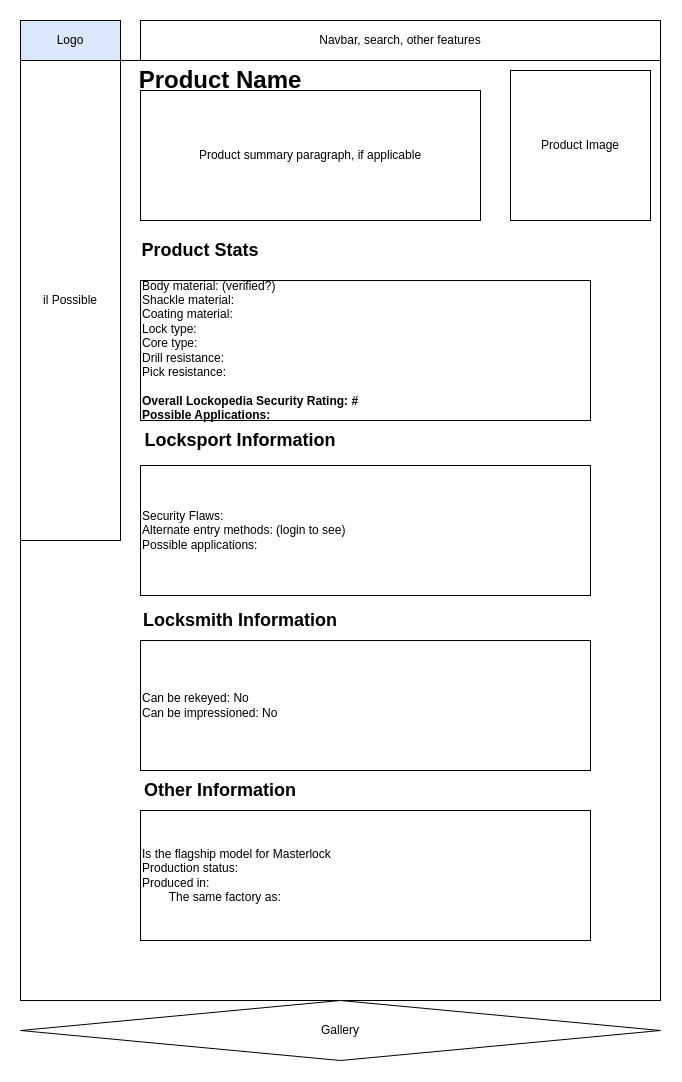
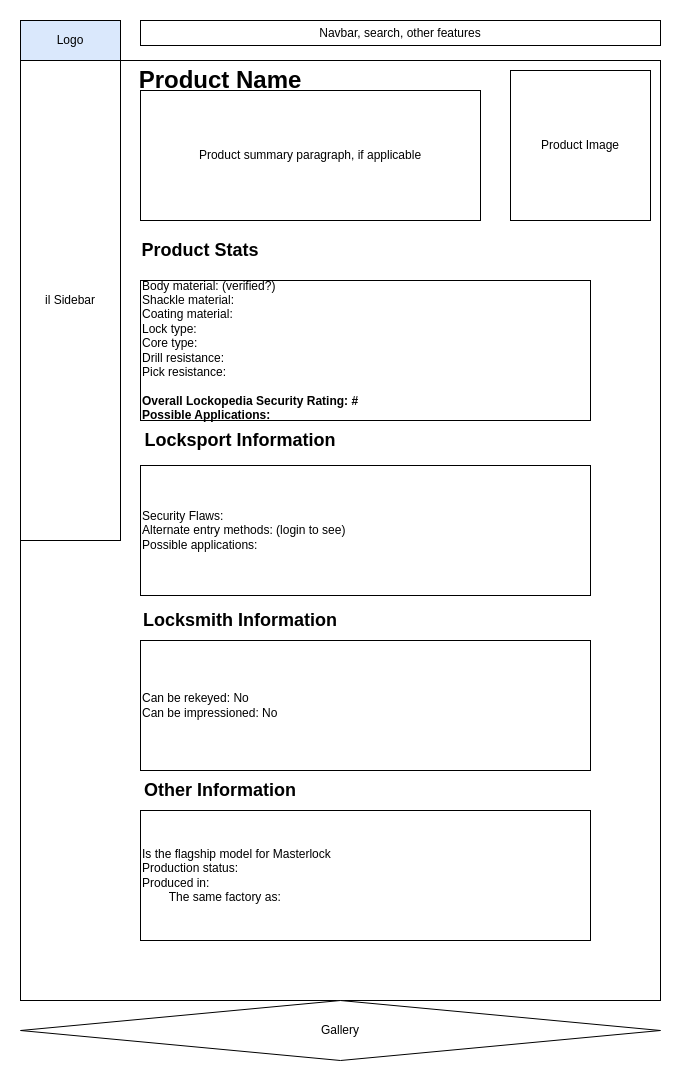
node "Navbar, search, other features": size 520x40 -> 520x25
node "il Possible": label "il Possible" -> "il Sidebar"
